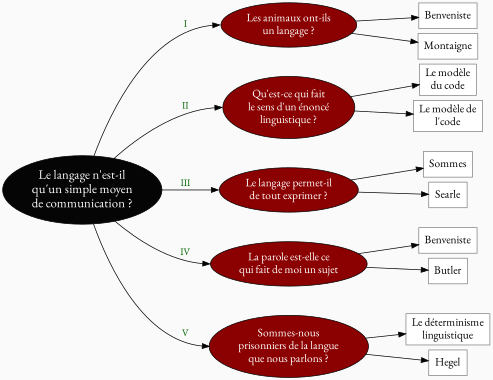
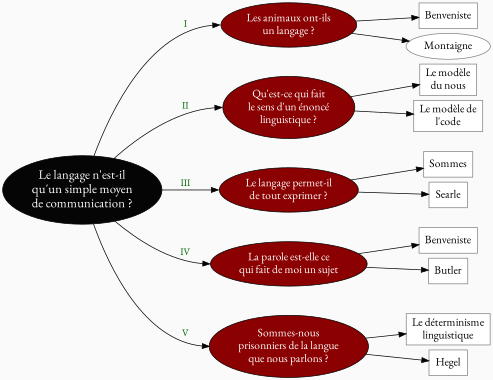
node "Montaigne": shape box -> ellipse
node "Le modèle du code": label "Le modèle du code" -> "Le modèle du nous"
